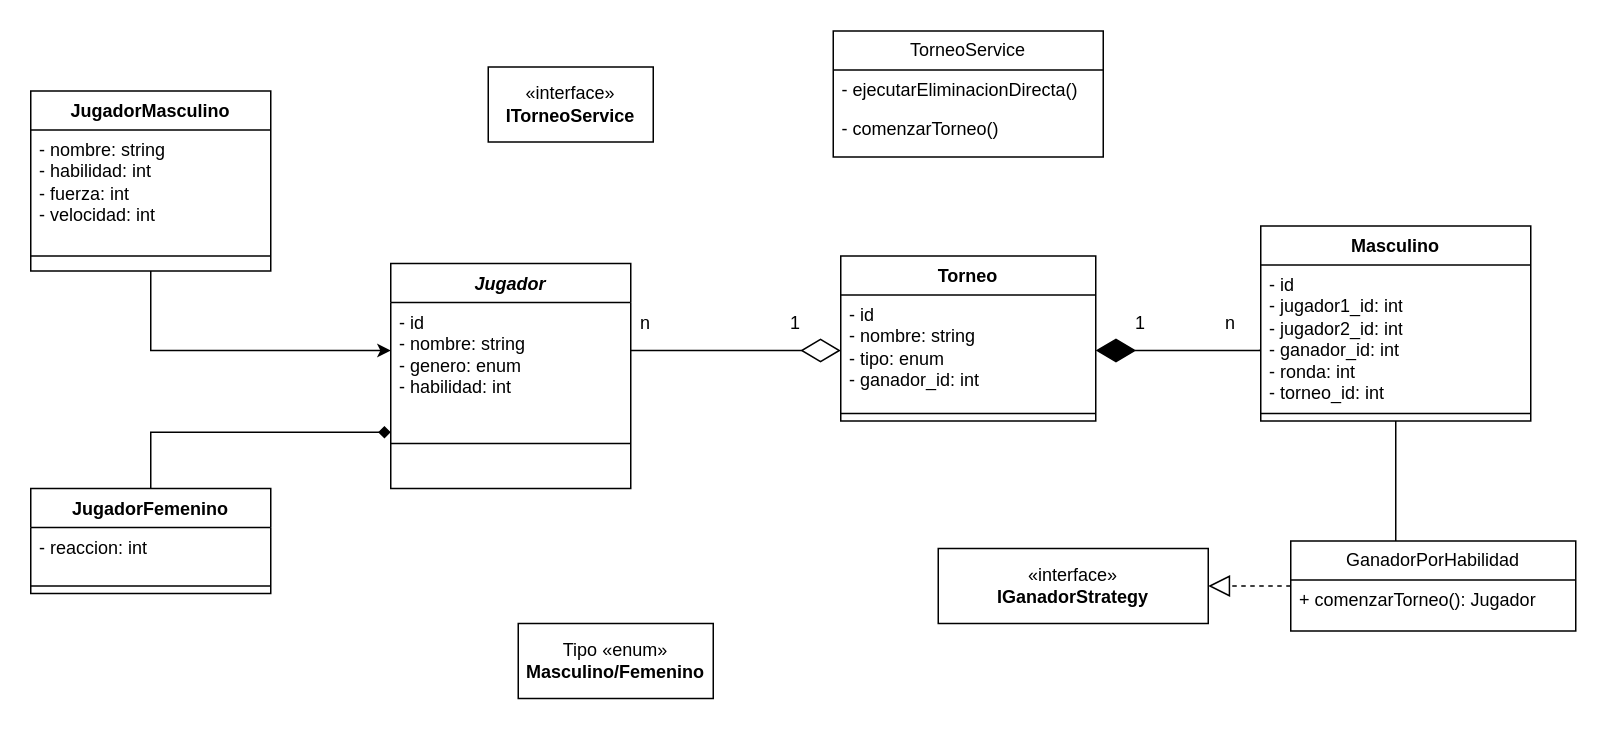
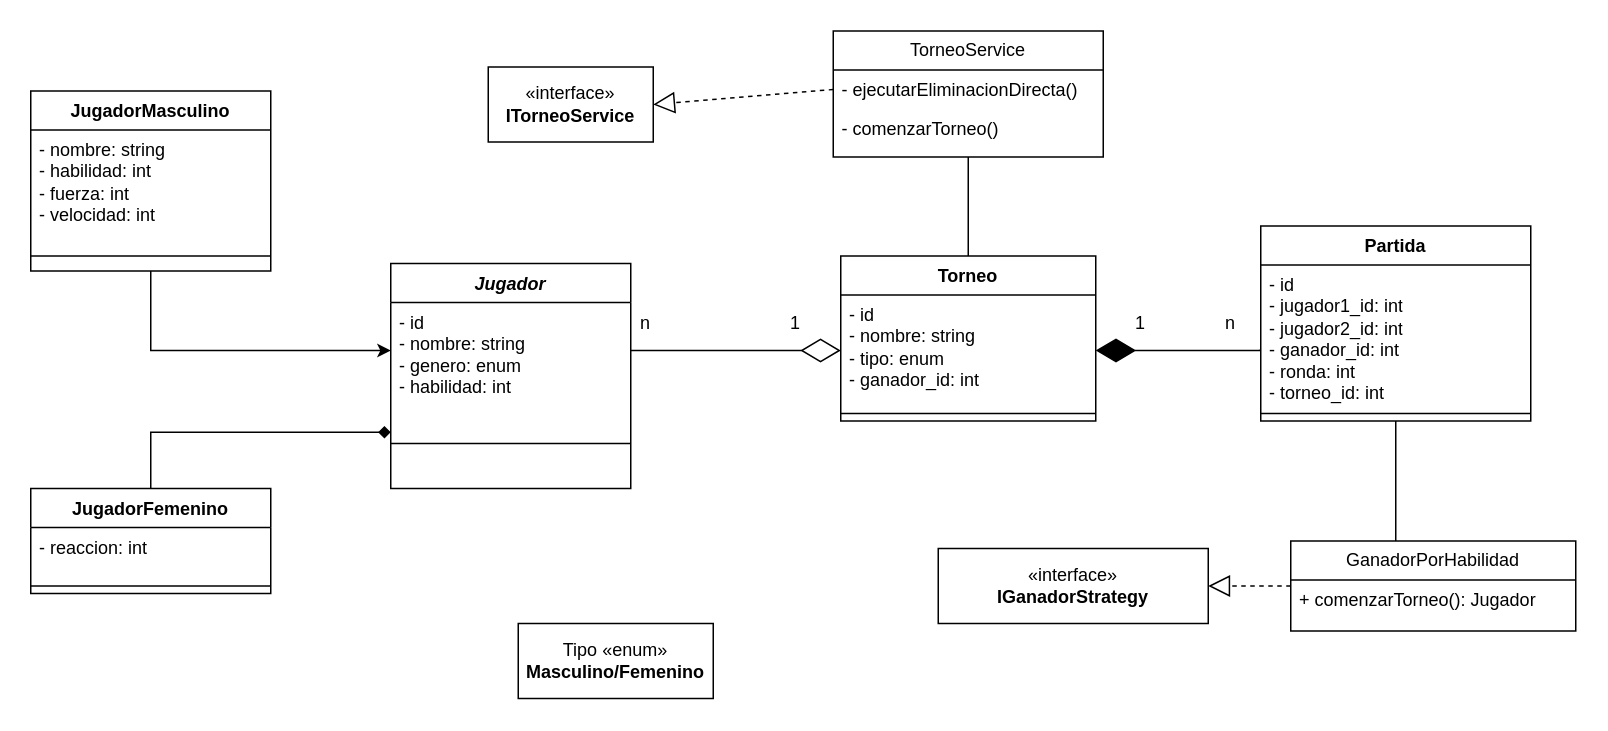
edge "- ejecutarEliminacionDirecta()" -> "«interface» ITorneoService": added
edge "- comenzarTorneo()" -- "Torneo": added
node "Masculino": label "Masculino" -> "Partida"
